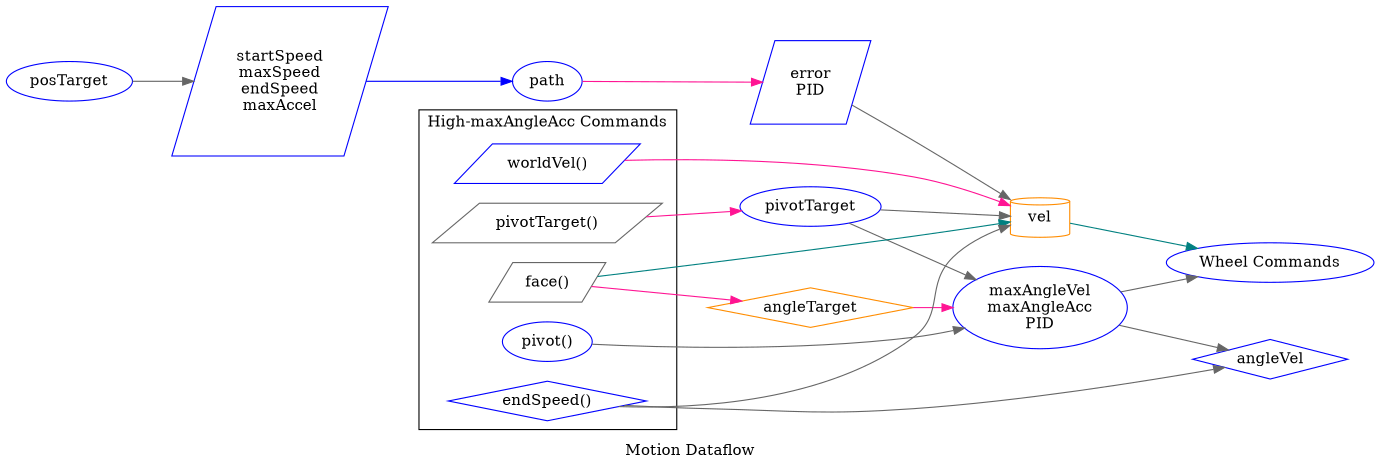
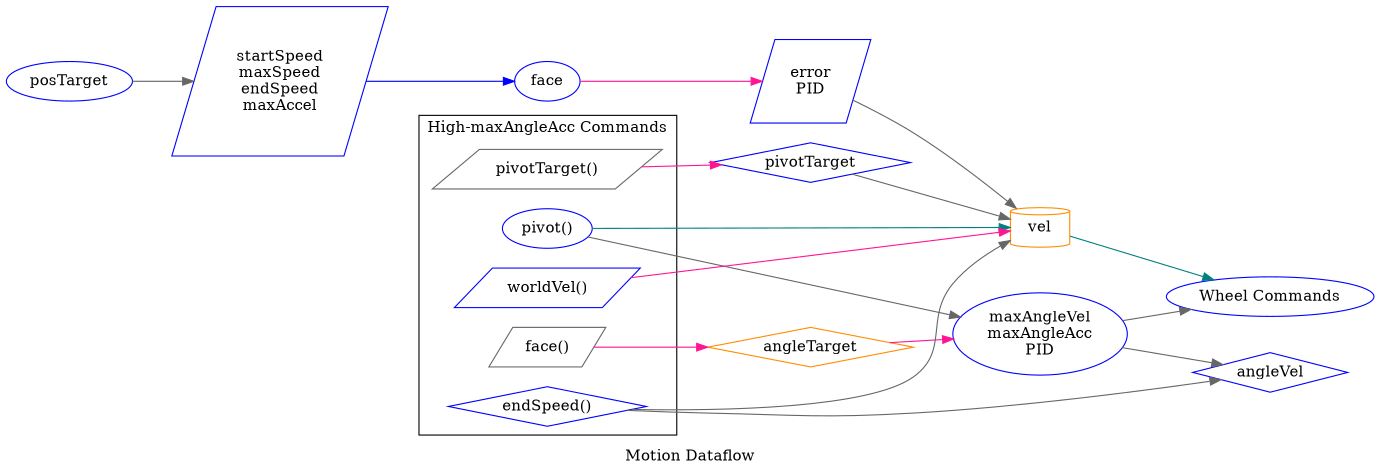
node "path": label "path" -> "face"
node "pivotTarget": shape ellipse -> diamond
edge "pivotTarget" -> "maxAngleVel maxAngleAcc PID": removed
edge "face()" -> "vel": now "pivot()" -> "vel"
